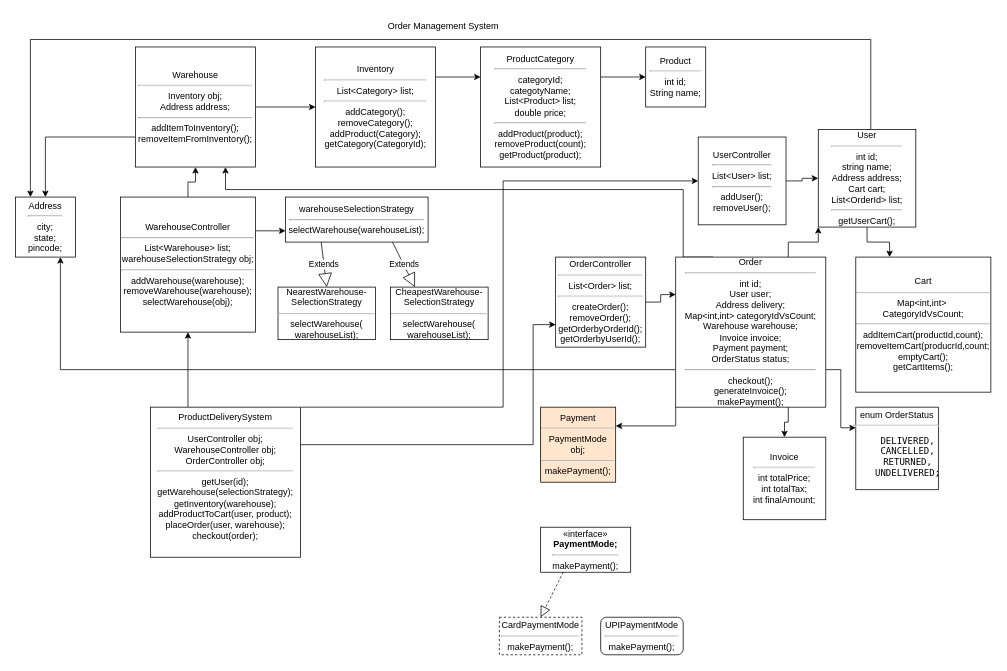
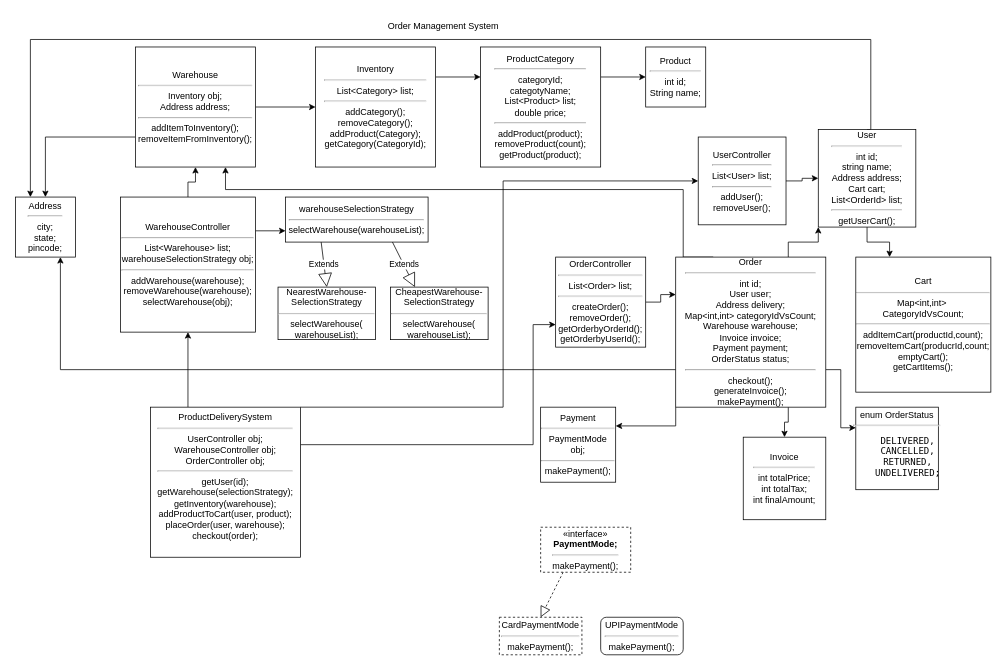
node "PaymentPaymentMode obj;makePayment();": fillcolor #ffe6cc -> #ffffff
node "«interface» PaymentMode;makePayment();": style solid -> dashed
